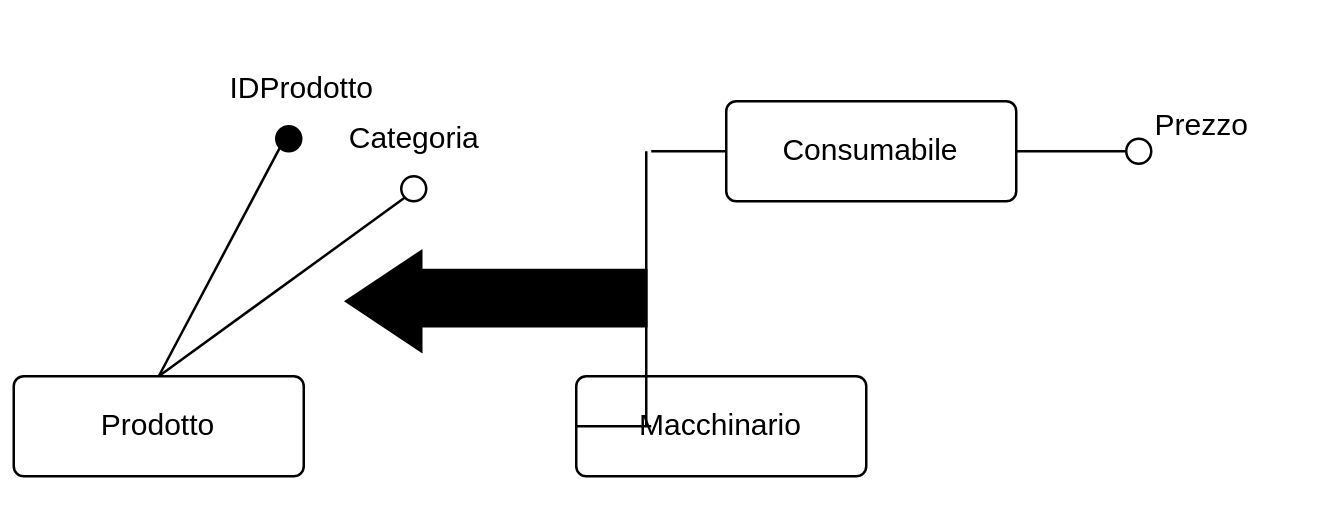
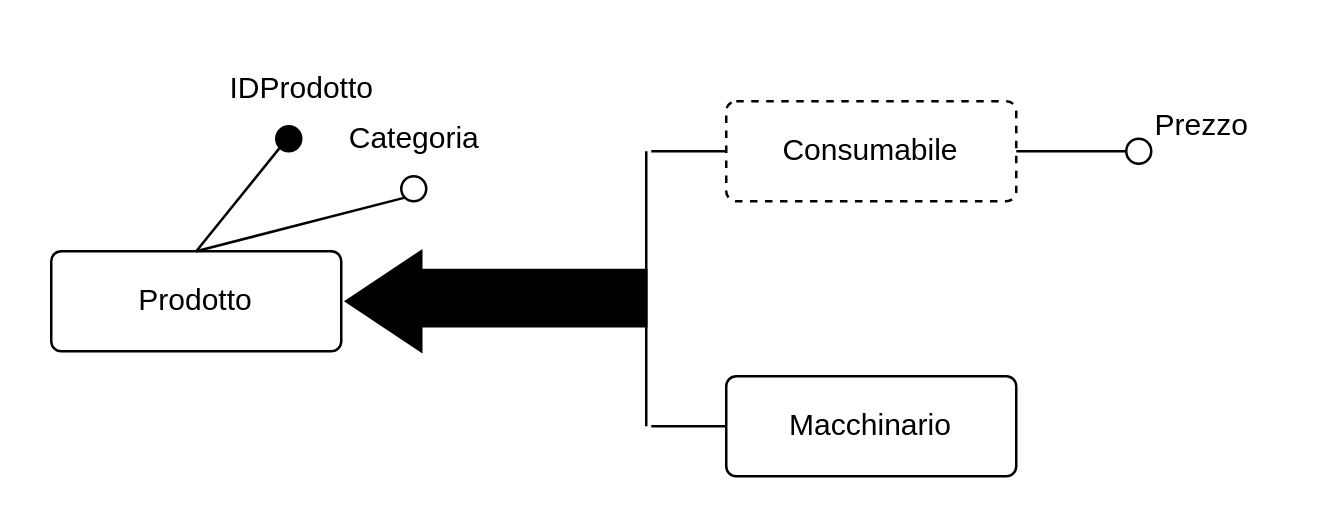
node "Consumabile": style solid -> dashed
node "Prodotto": moved (159, 426) -> (196, 301)
node "Macchinario": moved (721, 426) -> (871, 426)
